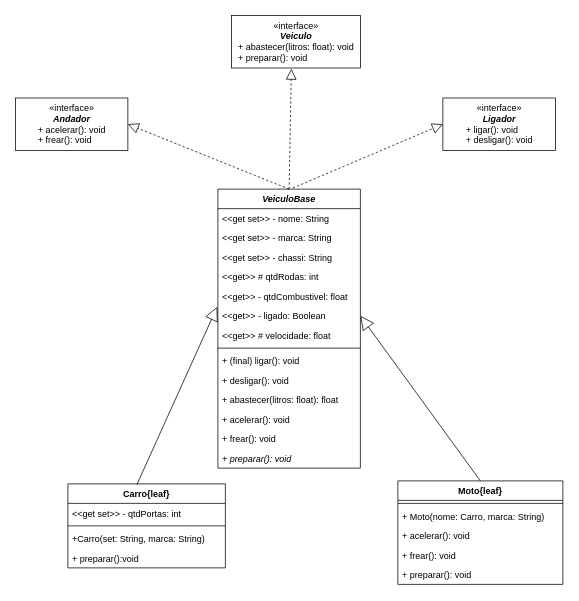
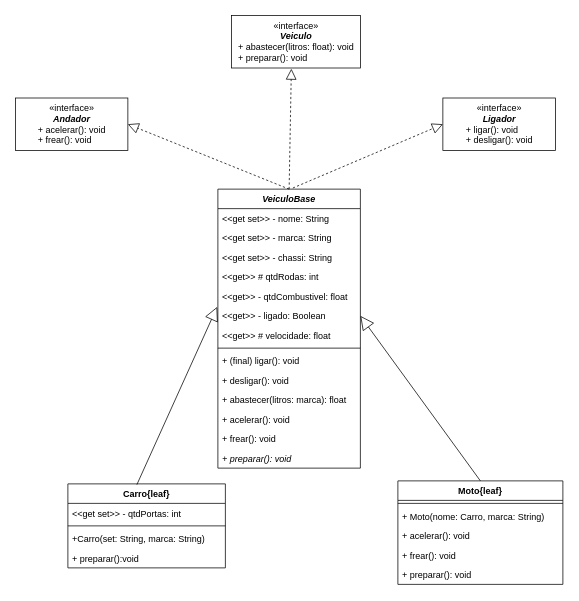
node "+ abastecer(litros: float): float": label "+ abastecer(litros: float): float" -> "+ abastecer(litros: marca): float"
